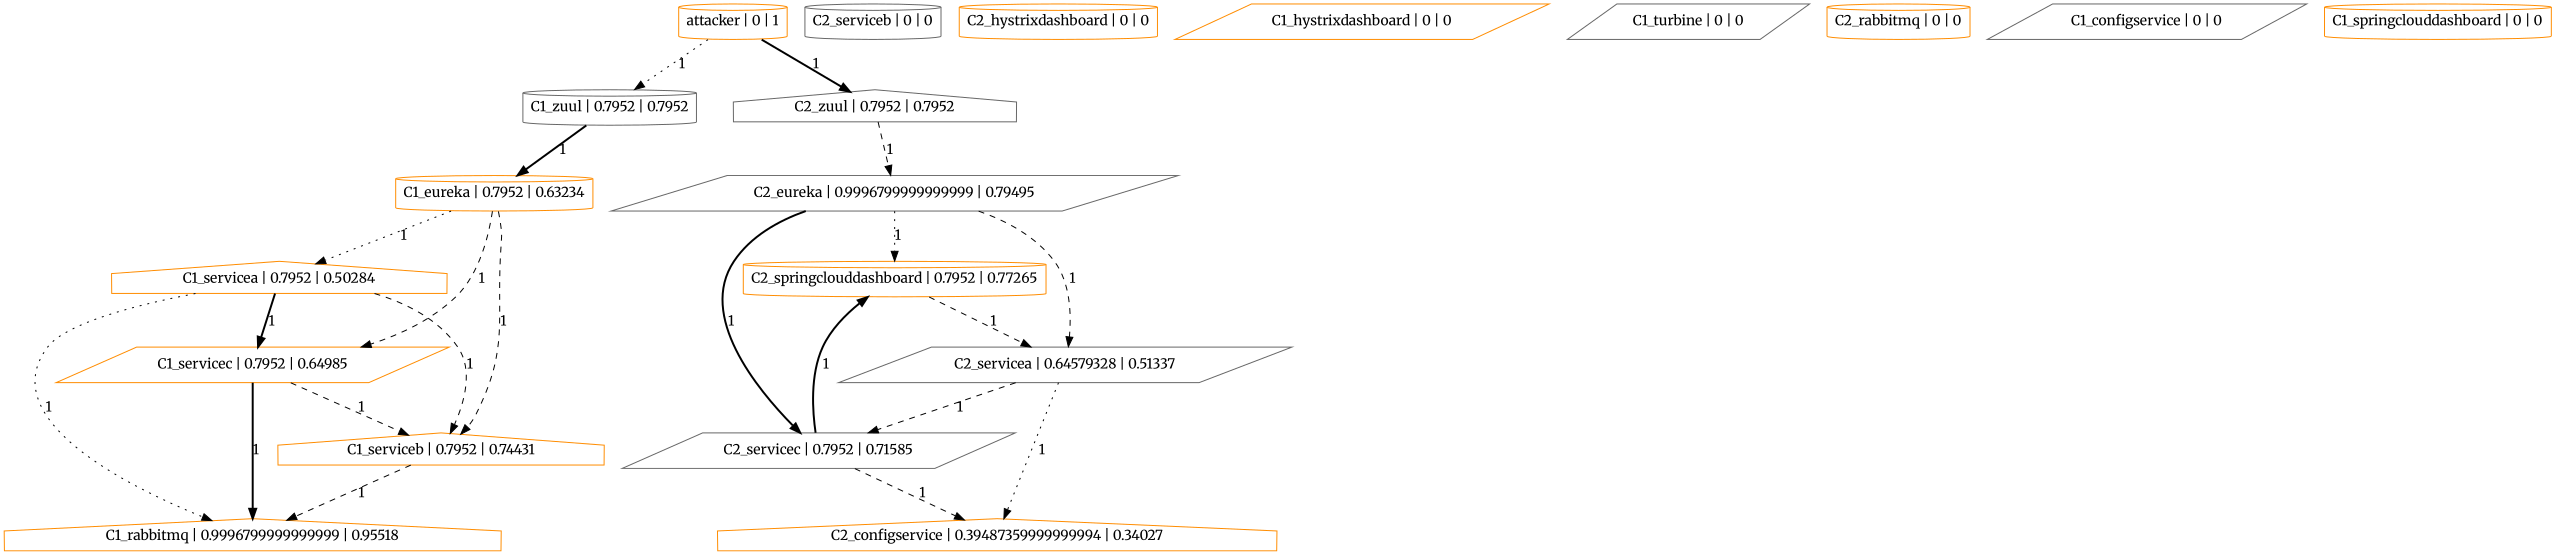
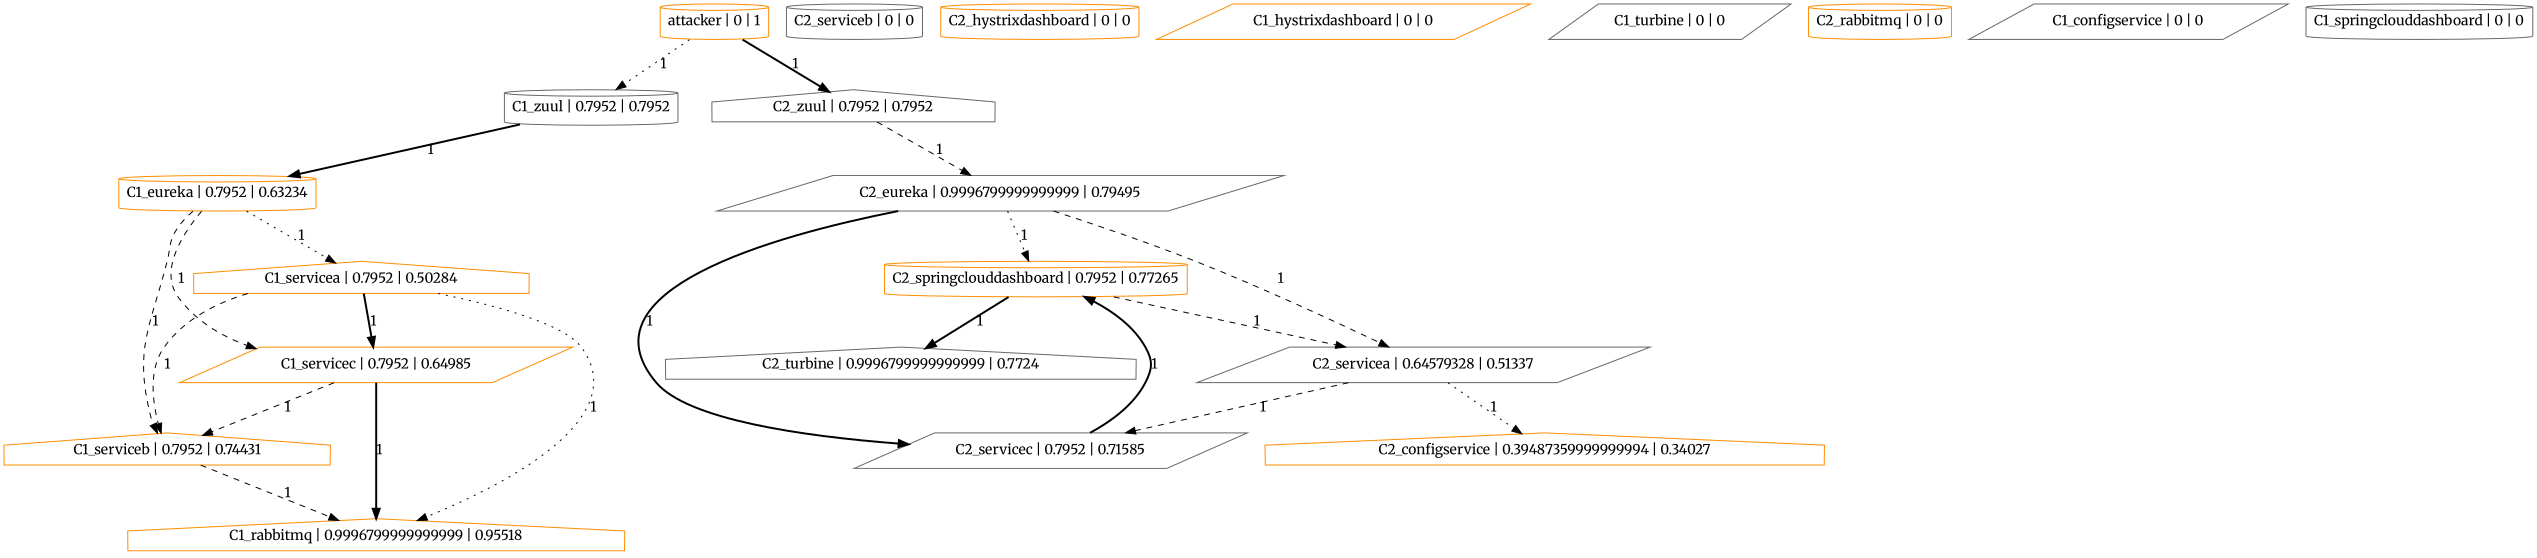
node "C1_springclouddashboard | 0 | 0": color darkorange -> gray40
node "C2_turbine | 0.9996799999999999 | 0.7724": added
edge "C2_servicec | 0.7952 | 0.71585" -> "C2_configservice | 0.39487359999999994 | 0.34027": removed, label "1"
